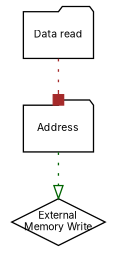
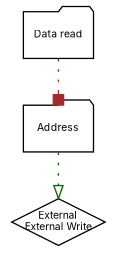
node "External Memory Write": label "External Memory Write" -> "External External Write"
